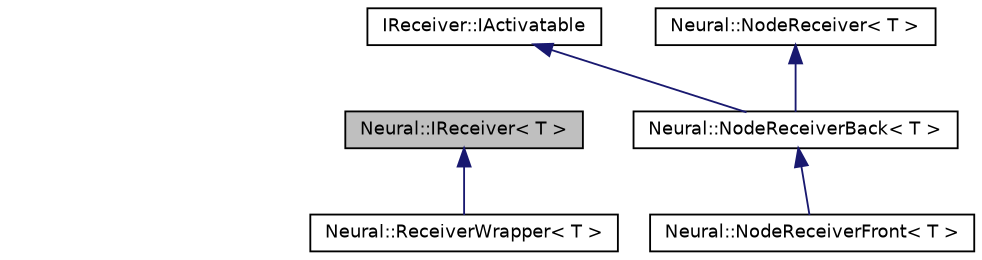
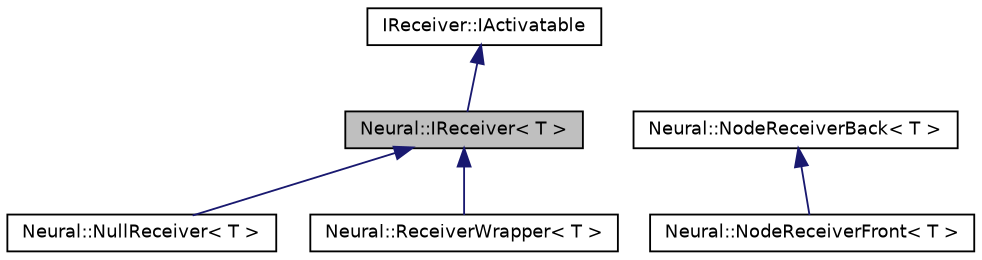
node "Neural::NodeReceiver< T >": removed
edge "Neural::NodeReceiverBack< T >" -> "IReceiver::IActivatable": now "Neural::IReceiver< T >" -> "IReceiver::IActivatable"
node "Neural::NullReceiver< T >": added
